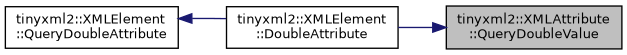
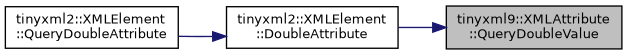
edge "tinyxml2::XMLElement ::DoubleAttribute" -> "tinyxml2::XMLElement ::QueryDoubleAttribute": reversed
node "tinyxml2::XMLAttribute ::QueryDoubleValue": label "tinyxml2::XMLAttribute ::QueryDoubleValue" -> "tinyxml9::XMLAttribute ::QueryDoubleValue"
